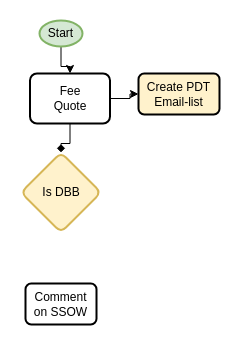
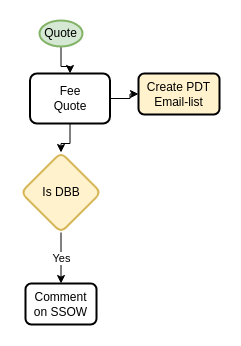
node "Start": label "Start" -> "Quote"
edge "Fee Quote" -> "Is DBB": arrowhead diamond -> classic
edge "Is DBB" -> "Comment on SSOW": added, label "Yes"
